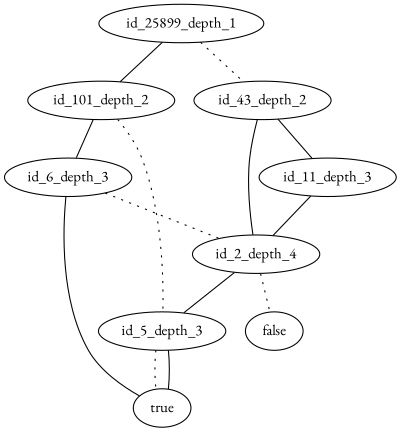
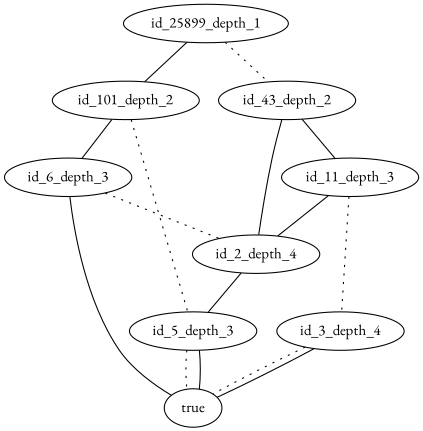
node "false": removed
node "id_3_depth_4": added
